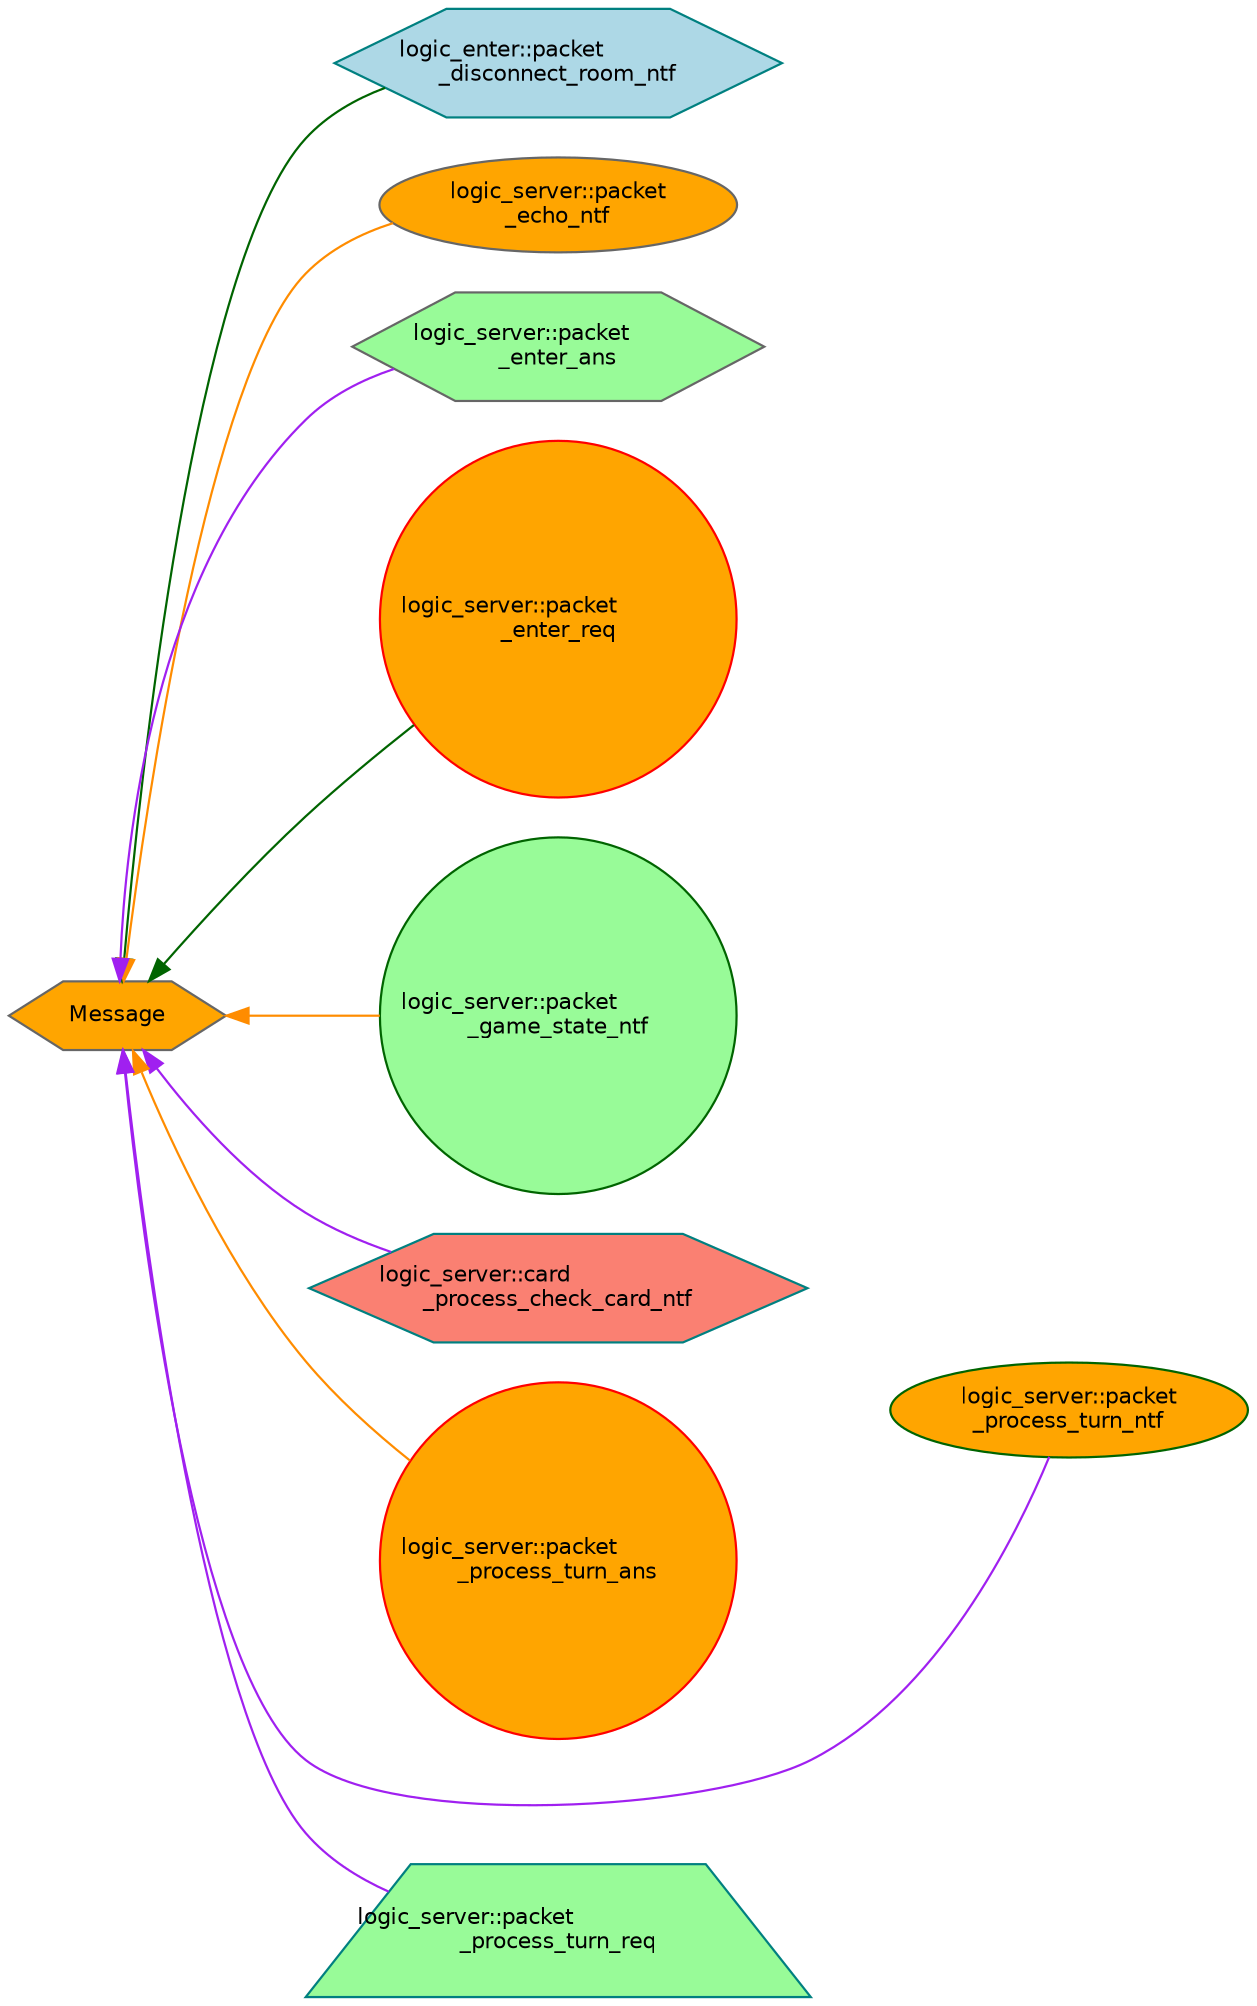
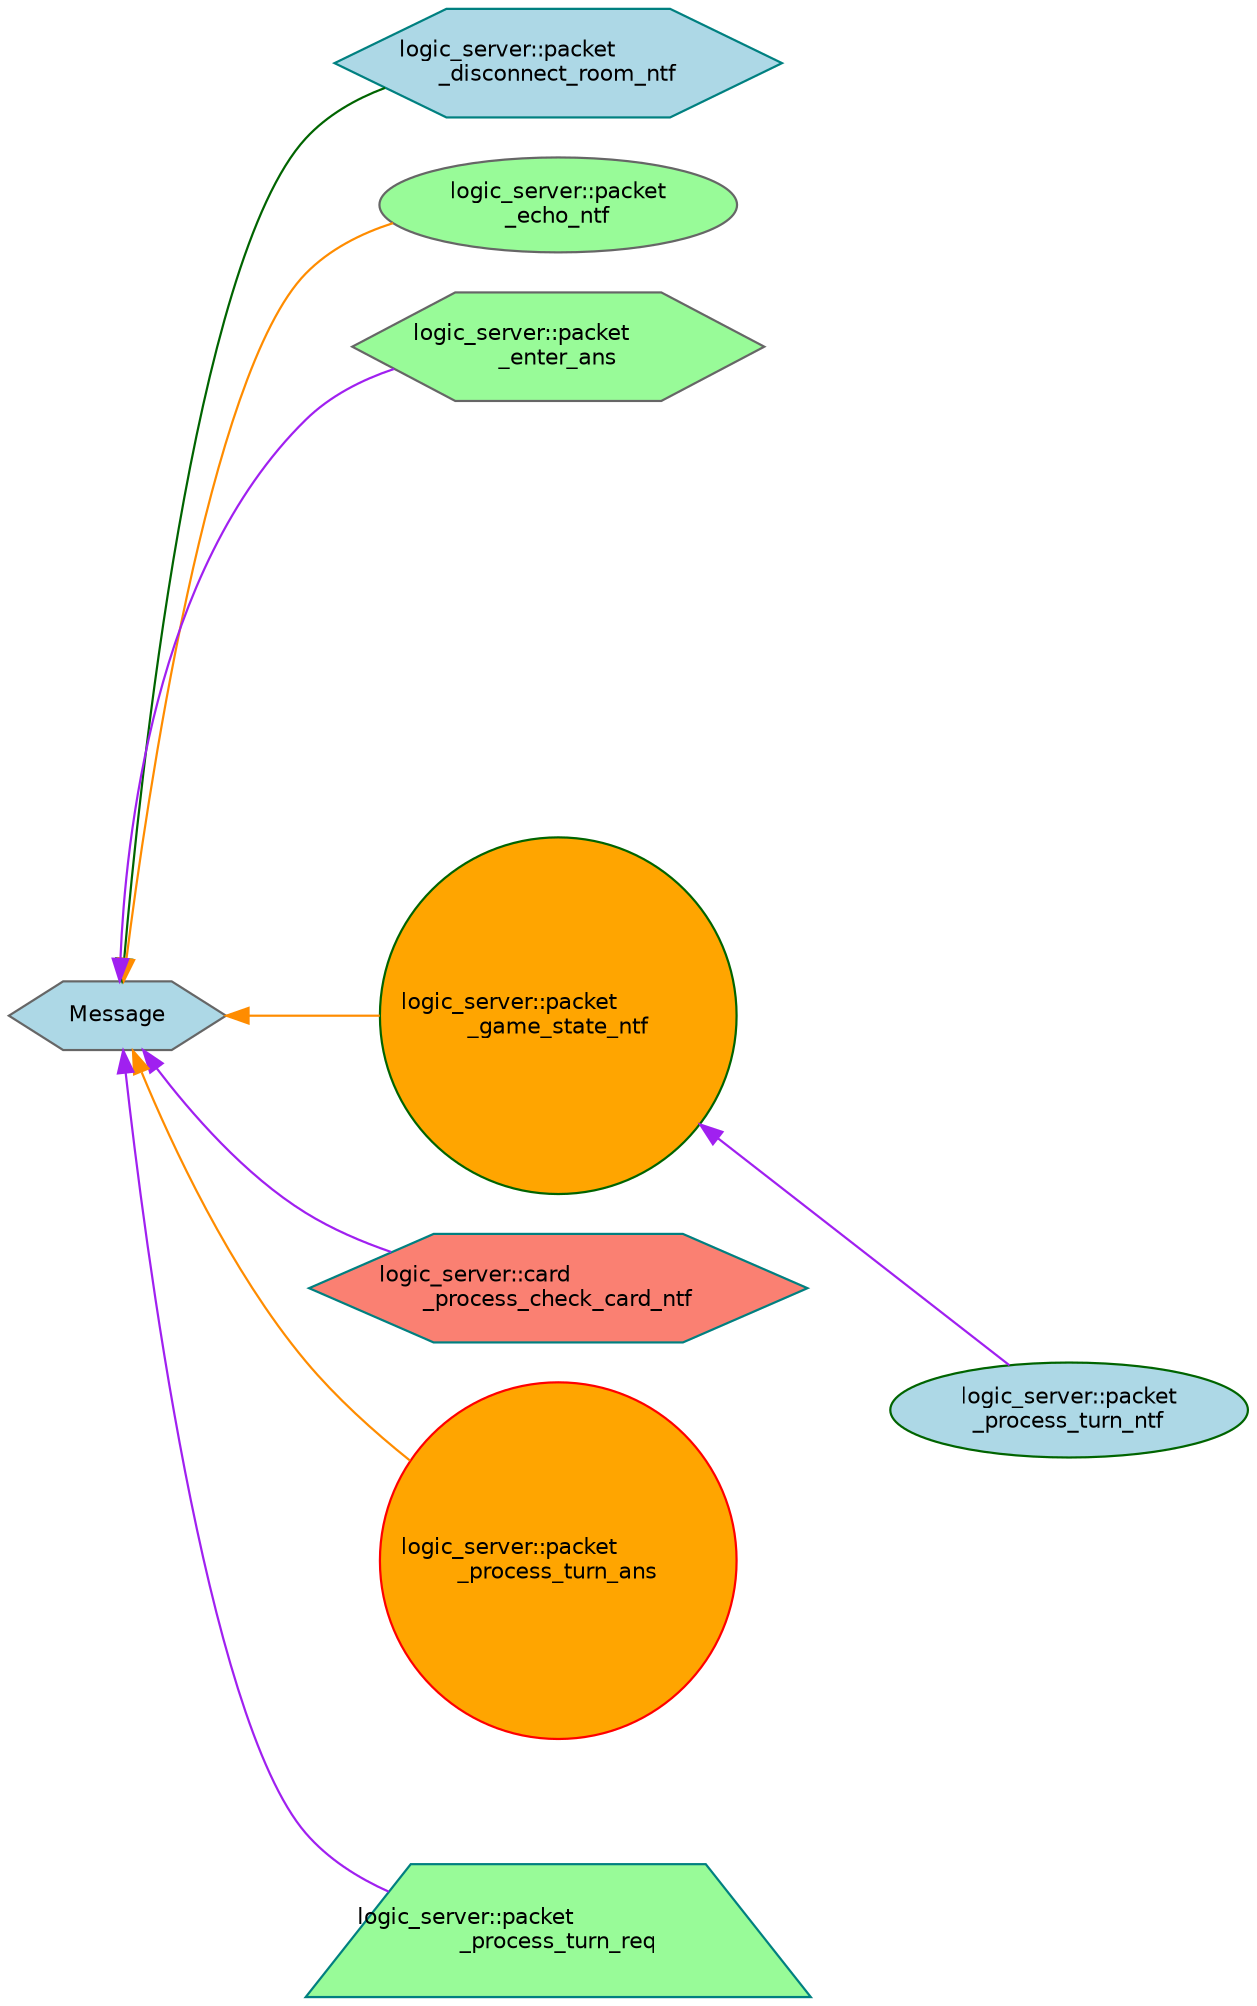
node "logic_enter::packet _disconnect_room_ntf": label "logic_enter::packet _disconnect_room_ntf" -> "logic_server::packet _disconnect_room_ntf"
node "logic_server::packet _echo_ntf": fillcolor orange -> palegreen
node "logic_server::packet _enter_req": removed
node "Message": fillcolor orange -> lightblue
node "logic_server::packet _game_state_ntf": fillcolor palegreen -> orange
node "logic_server::packet _process_turn_ntf": fillcolor orange -> lightblue
edge "logic_server::packet _process_turn_ntf" -> "Message": now "logic_server::packet _process_turn_ntf" -> "logic_server::packet _game_state_ntf"
